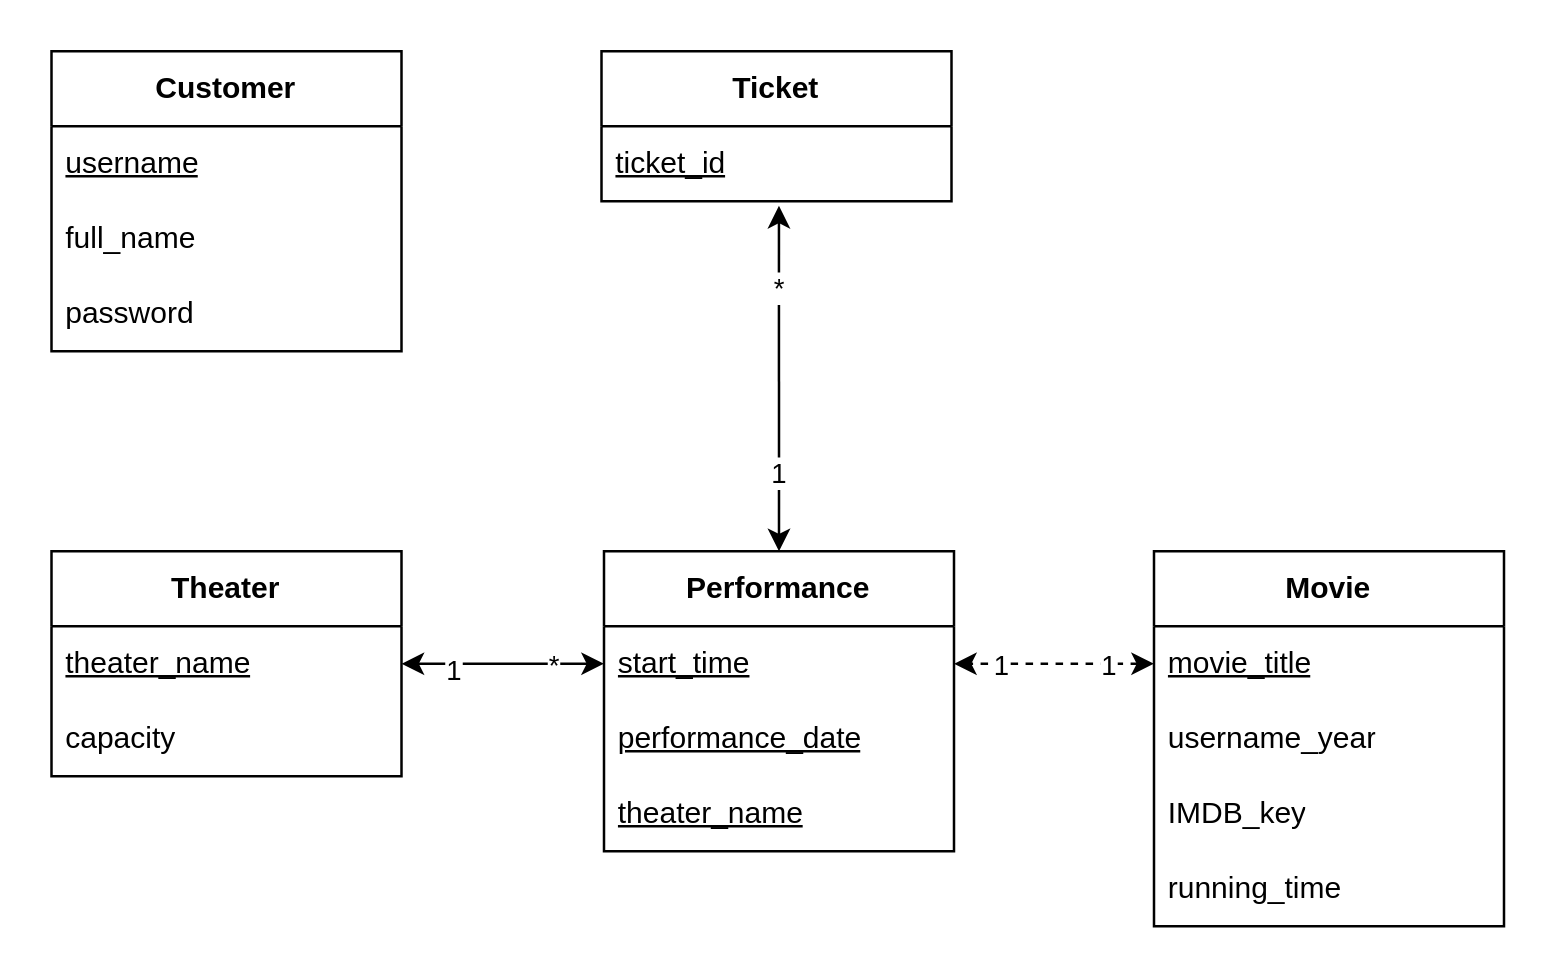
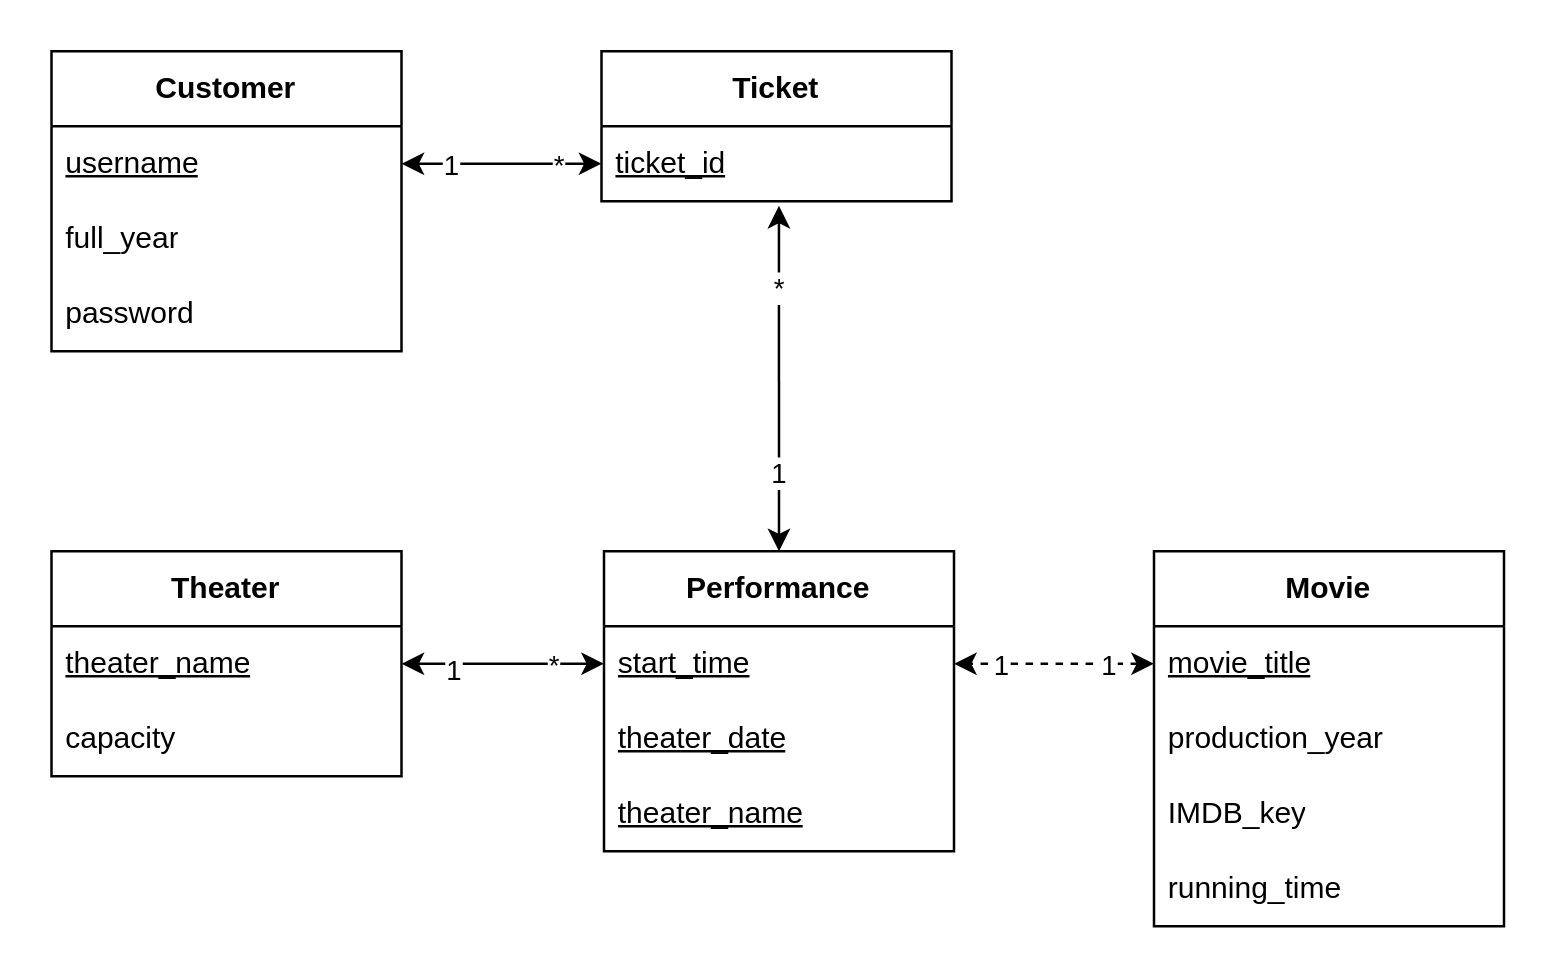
edge "username" -- "ticket_id": added, labels "1", "*"
node "full_name": label "full_name" -> "full_year"
node "performance_date": label "performance_date" -> "theater_date"
node "username_year": label "username_year" -> "production_year"
